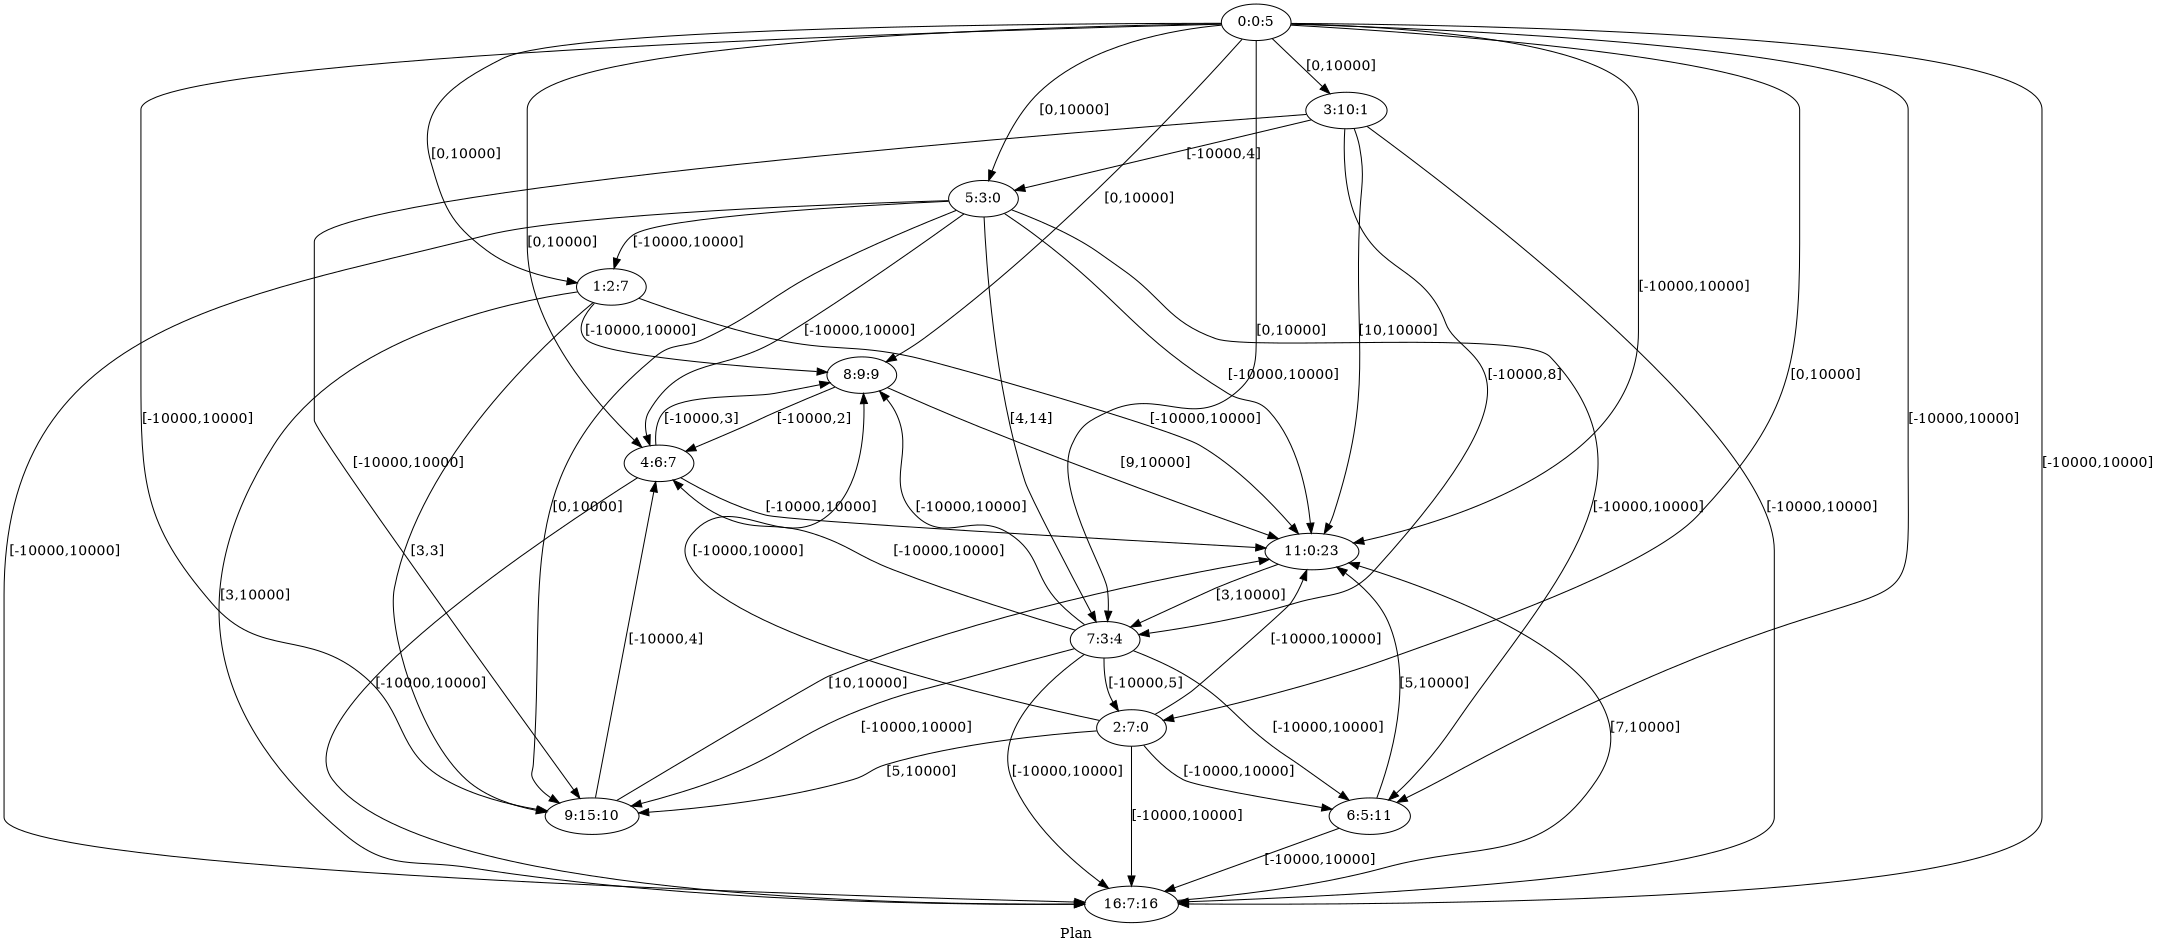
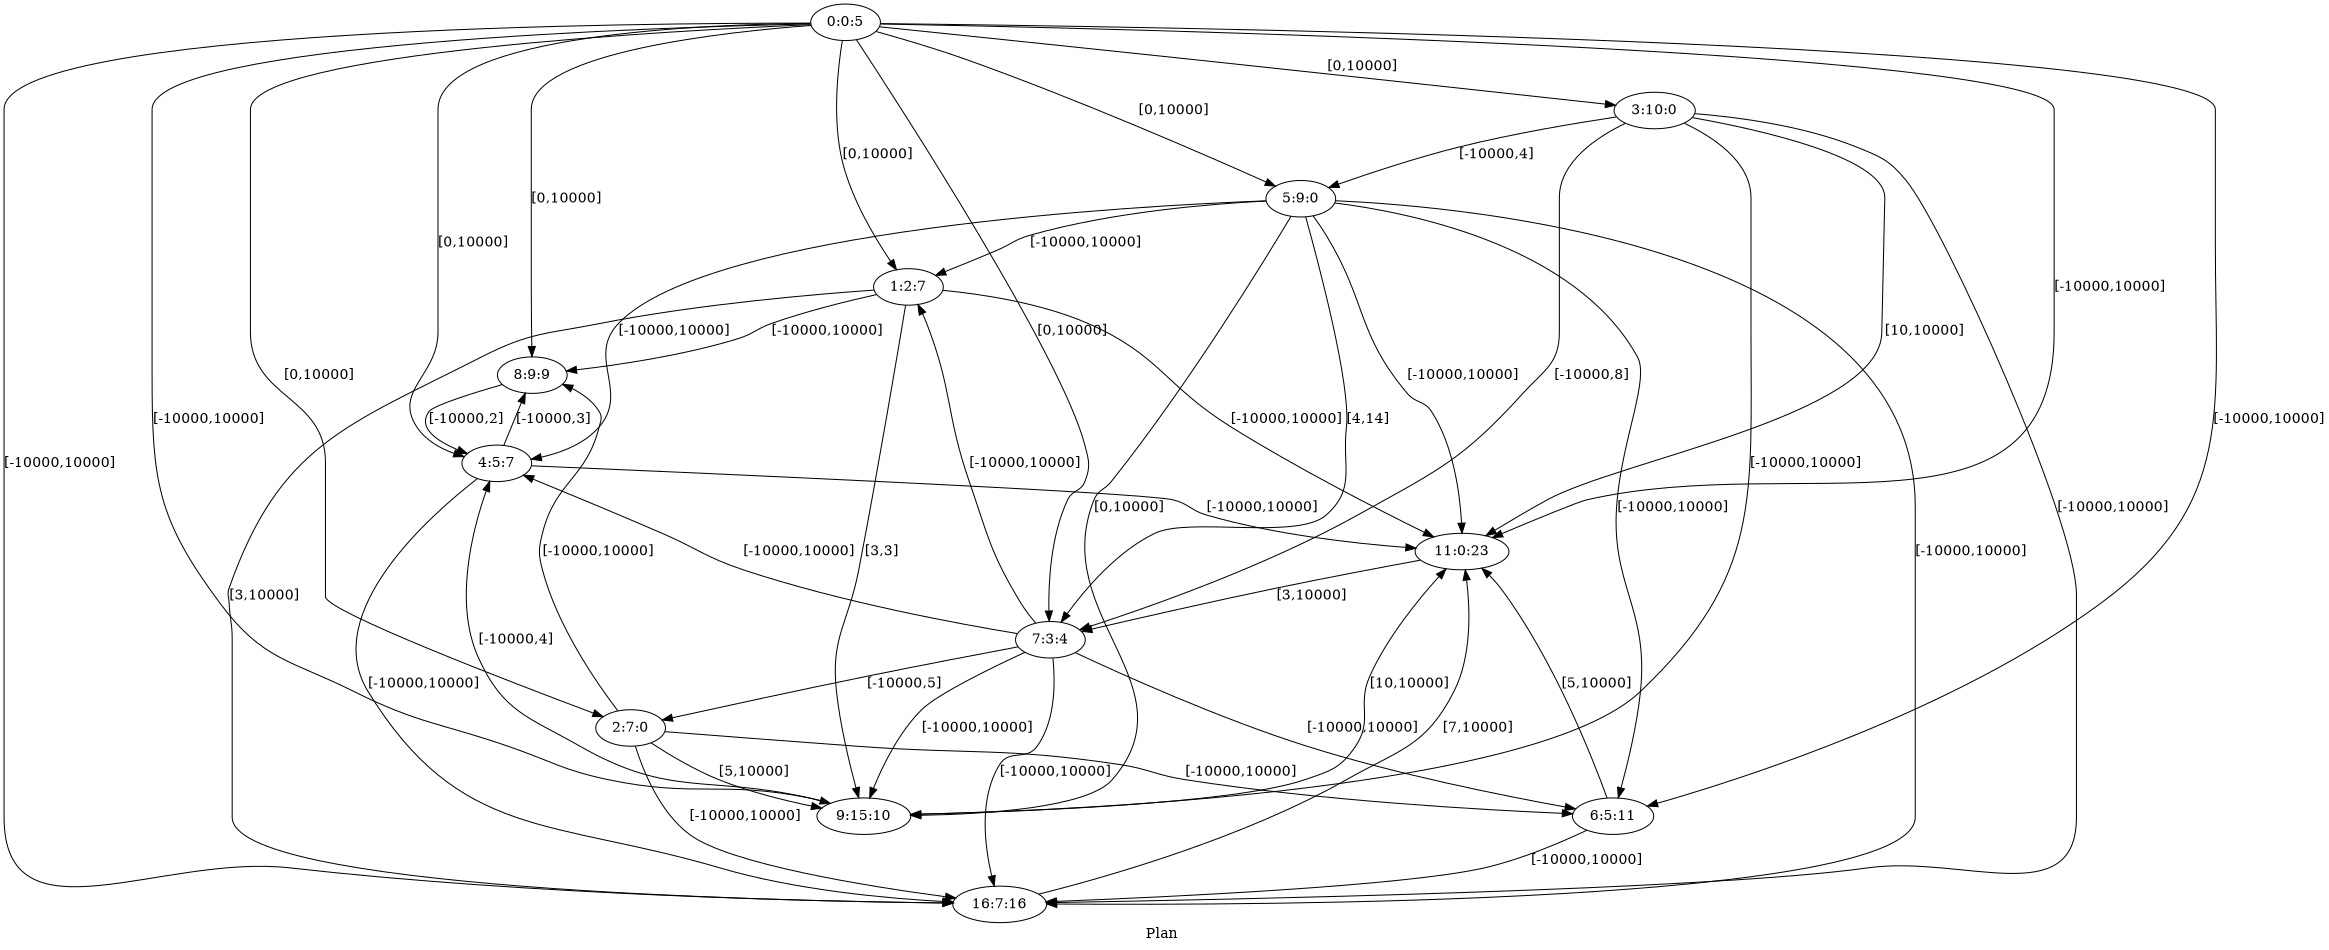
node "3:10:1": label "3:10:1" -> "3:10:0"
node "5:3:0": label "5:3:0" -> "5:9:0"
node "4:6:7": label "4:6:7" -> "4:5:7"
edge "8:9:9" -> "11:0:23": removed, label "[9,10000]"
edge "7:3:4" -> "8:9:9": now "7:3:4" -> "1:2:7"
edge "2:7:0" -> "11:0:23": removed, label "[-10000,10000]"
